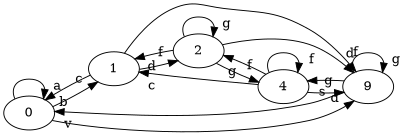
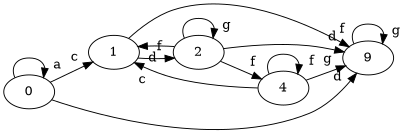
edge "4" -> "2": removed
edge "9" -> "4": removed
edge "1" -> "0": removed
edge "9" -> "0": removed
